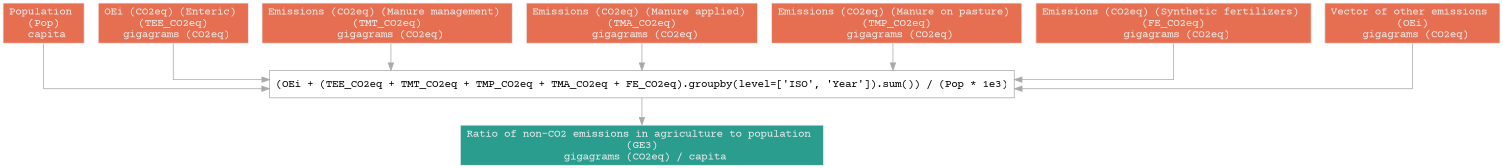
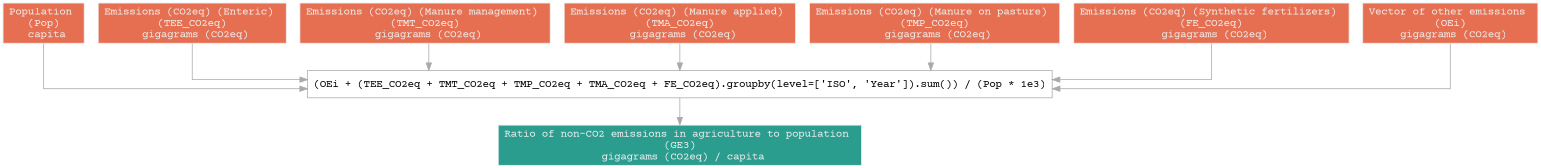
node "OEi (CO2eq) (Enteric) (TEE_CO2eq) gigagrams (CO2eq)": label "OEi (CO2eq) (Enteric) (TEE_CO2eq) gigagrams (CO2eq)" -> "Emissions (CO2eq) (Enteric) (TEE_CO2eq) gigagrams (CO2eq)"
